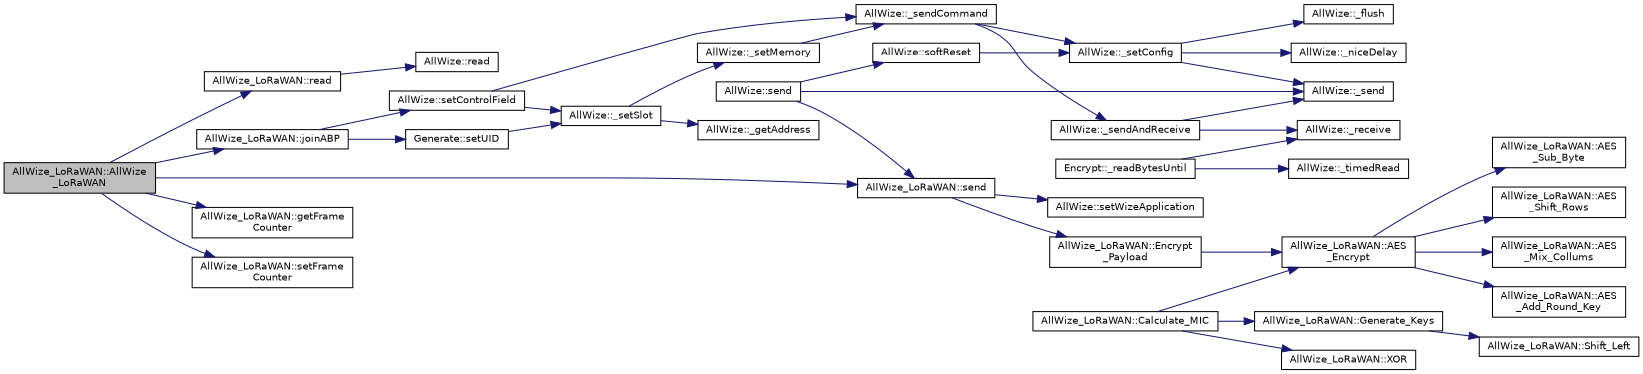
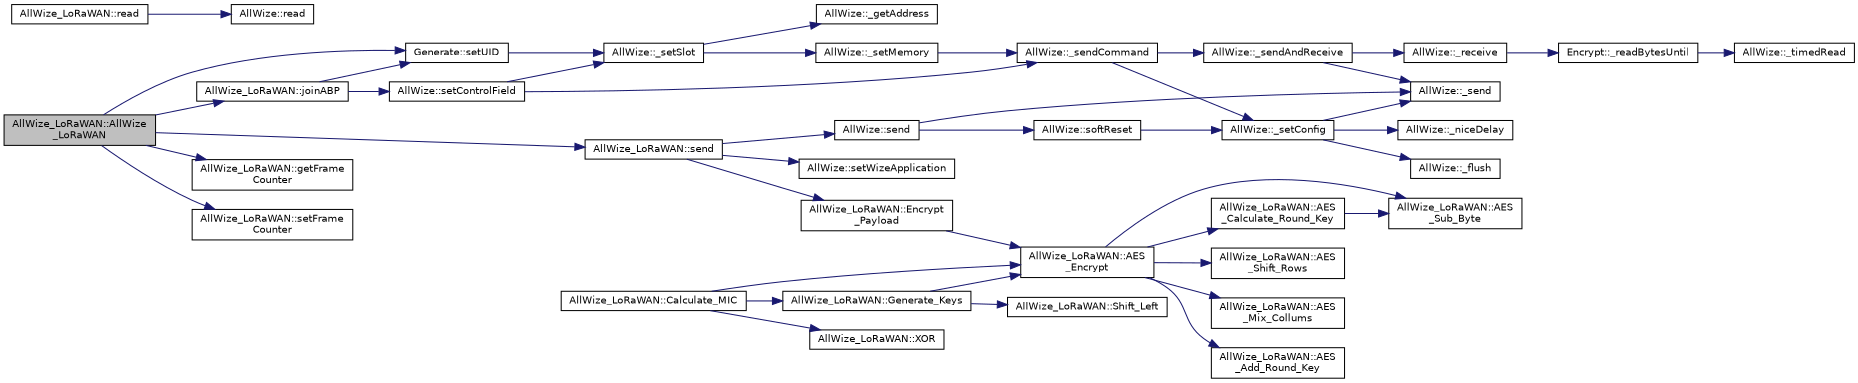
edge "AllWize_LoRaWAN::AllWize _LoRaWAN" -> "AllWize_LoRaWAN::read": now "AllWize_LoRaWAN::AllWize _LoRaWAN" -> "Generate::setUID"
edge "AllWize::send" -> "AllWize_LoRaWAN::send": reversed
edge "Encrypt::_readBytesUntil" -> "AllWize::_receive": reversed
node "AllWize_LoRaWAN::AES _Calculate_Round_Key": added
edge "AllWize_LoRaWAN::Generate_Keys" -> "AllWize_LoRaWAN::AES _Encrypt": added
